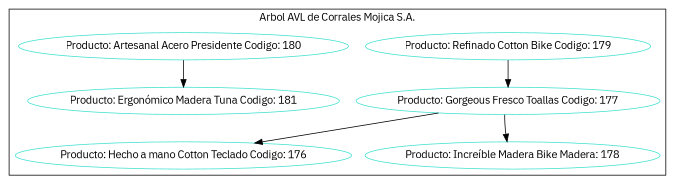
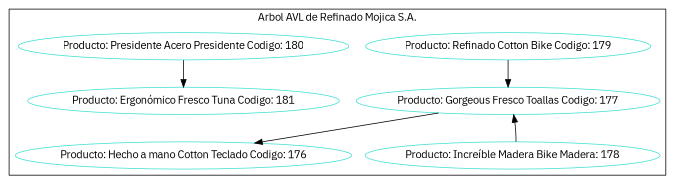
cluster "Arbol AVL de Corrales Mojica S.A.": label "Arbol AVL de Corrales Mojica S.A." -> "Arbol AVL de Refinado Mojica S.A."
node "Producto: Artesanal Acero Presidente Codigo: 180": label "Producto: Artesanal Acero Presidente Codigo: 180" -> "Producto: Presidente Acero Presidente Codigo: 180"
node "Producto: Ergonómico Madera Tuna Codigo: 181": label "Producto: Ergonómico Madera Tuna Codigo: 181" -> "Producto: Ergonómico Fresco Tuna Codigo: 181"
edge "Producto: Gorgeous Fresco Toallas Codigo: 177" -> "Producto: Increíble Madera Bike Madera: 178": reversed
